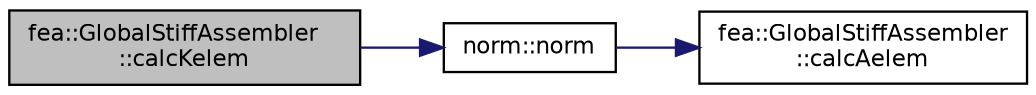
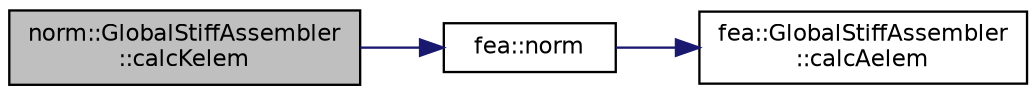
node "fea::GlobalStiffAssembler ::calcKelem": label "fea::GlobalStiffAssembler ::calcKelem" -> "norm::GlobalStiffAssembler ::calcKelem"
node "norm::norm": label "norm::norm" -> "fea::norm"
